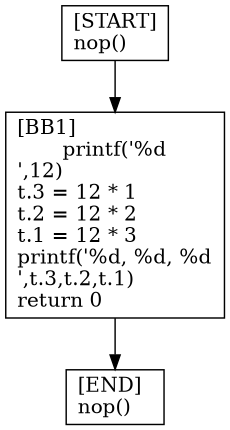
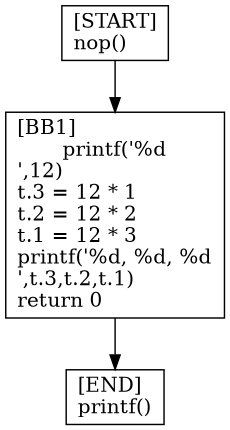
node "[END] nop()": label "[END] nop()" -> "[END] printf()"
